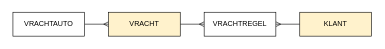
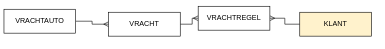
node "VRACHTAUTO": moved (48, 24) -> (39, 21)
node "VRACHT": fillcolor #fff2cc -> #ffffff
node "VRACHTREGEL": moved (240, 24) -> (234, 18)
